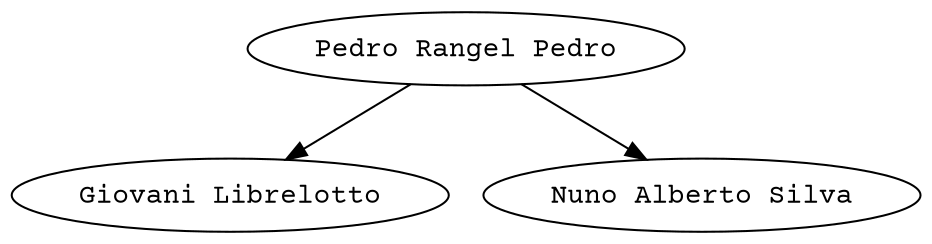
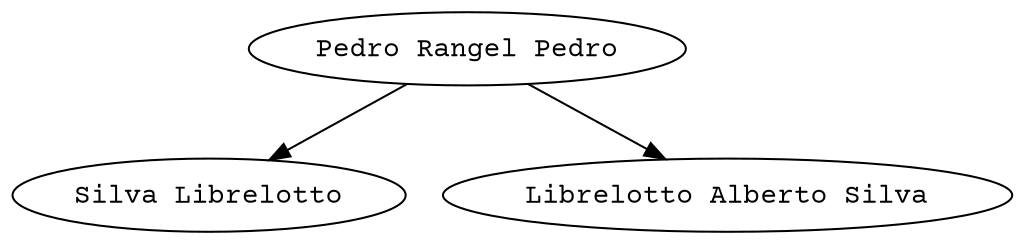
node "Giovani Librelotto": label "Giovani Librelotto" -> "Silva Librelotto"
node "Nuno Alberto Silva": label "Nuno Alberto Silva" -> "Librelotto Alberto Silva"
